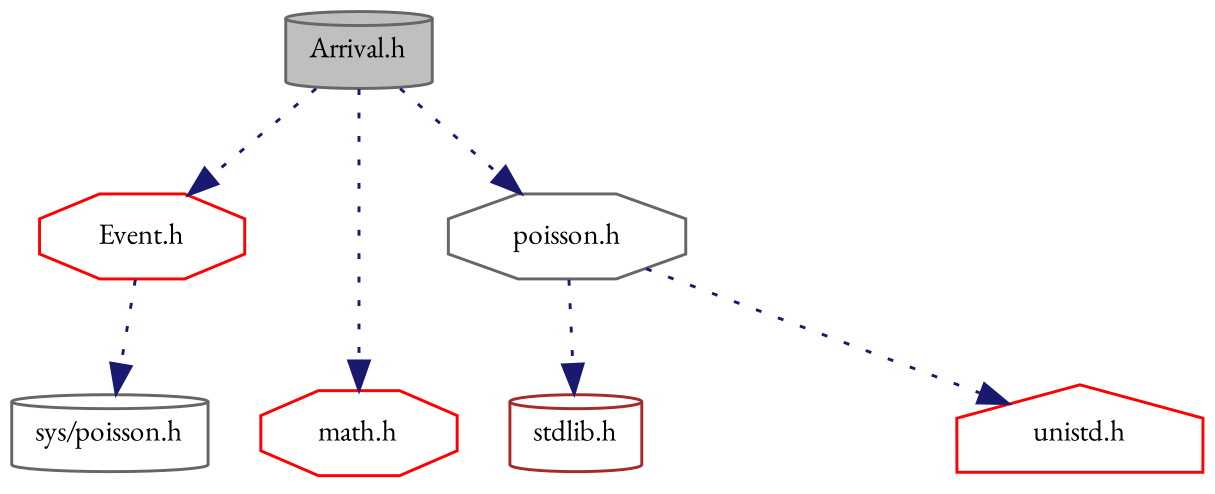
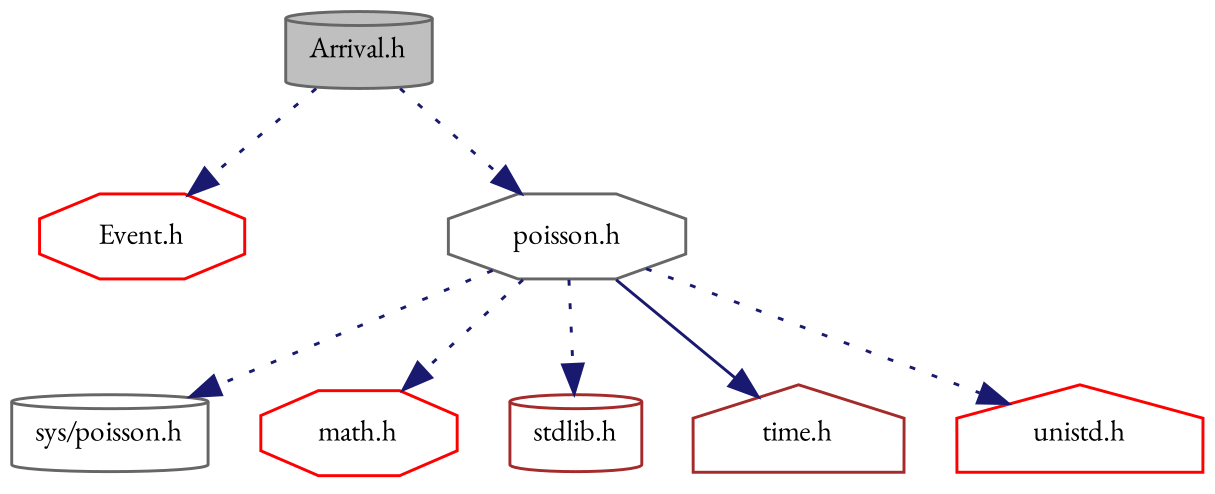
edge "Arrival.h" -> "math.h": now "poisson.h" -> "math.h"
edge "Event.h" -> "sys/poisson.h": now "poisson.h" -> "sys/poisson.h"
node "time.h": added
